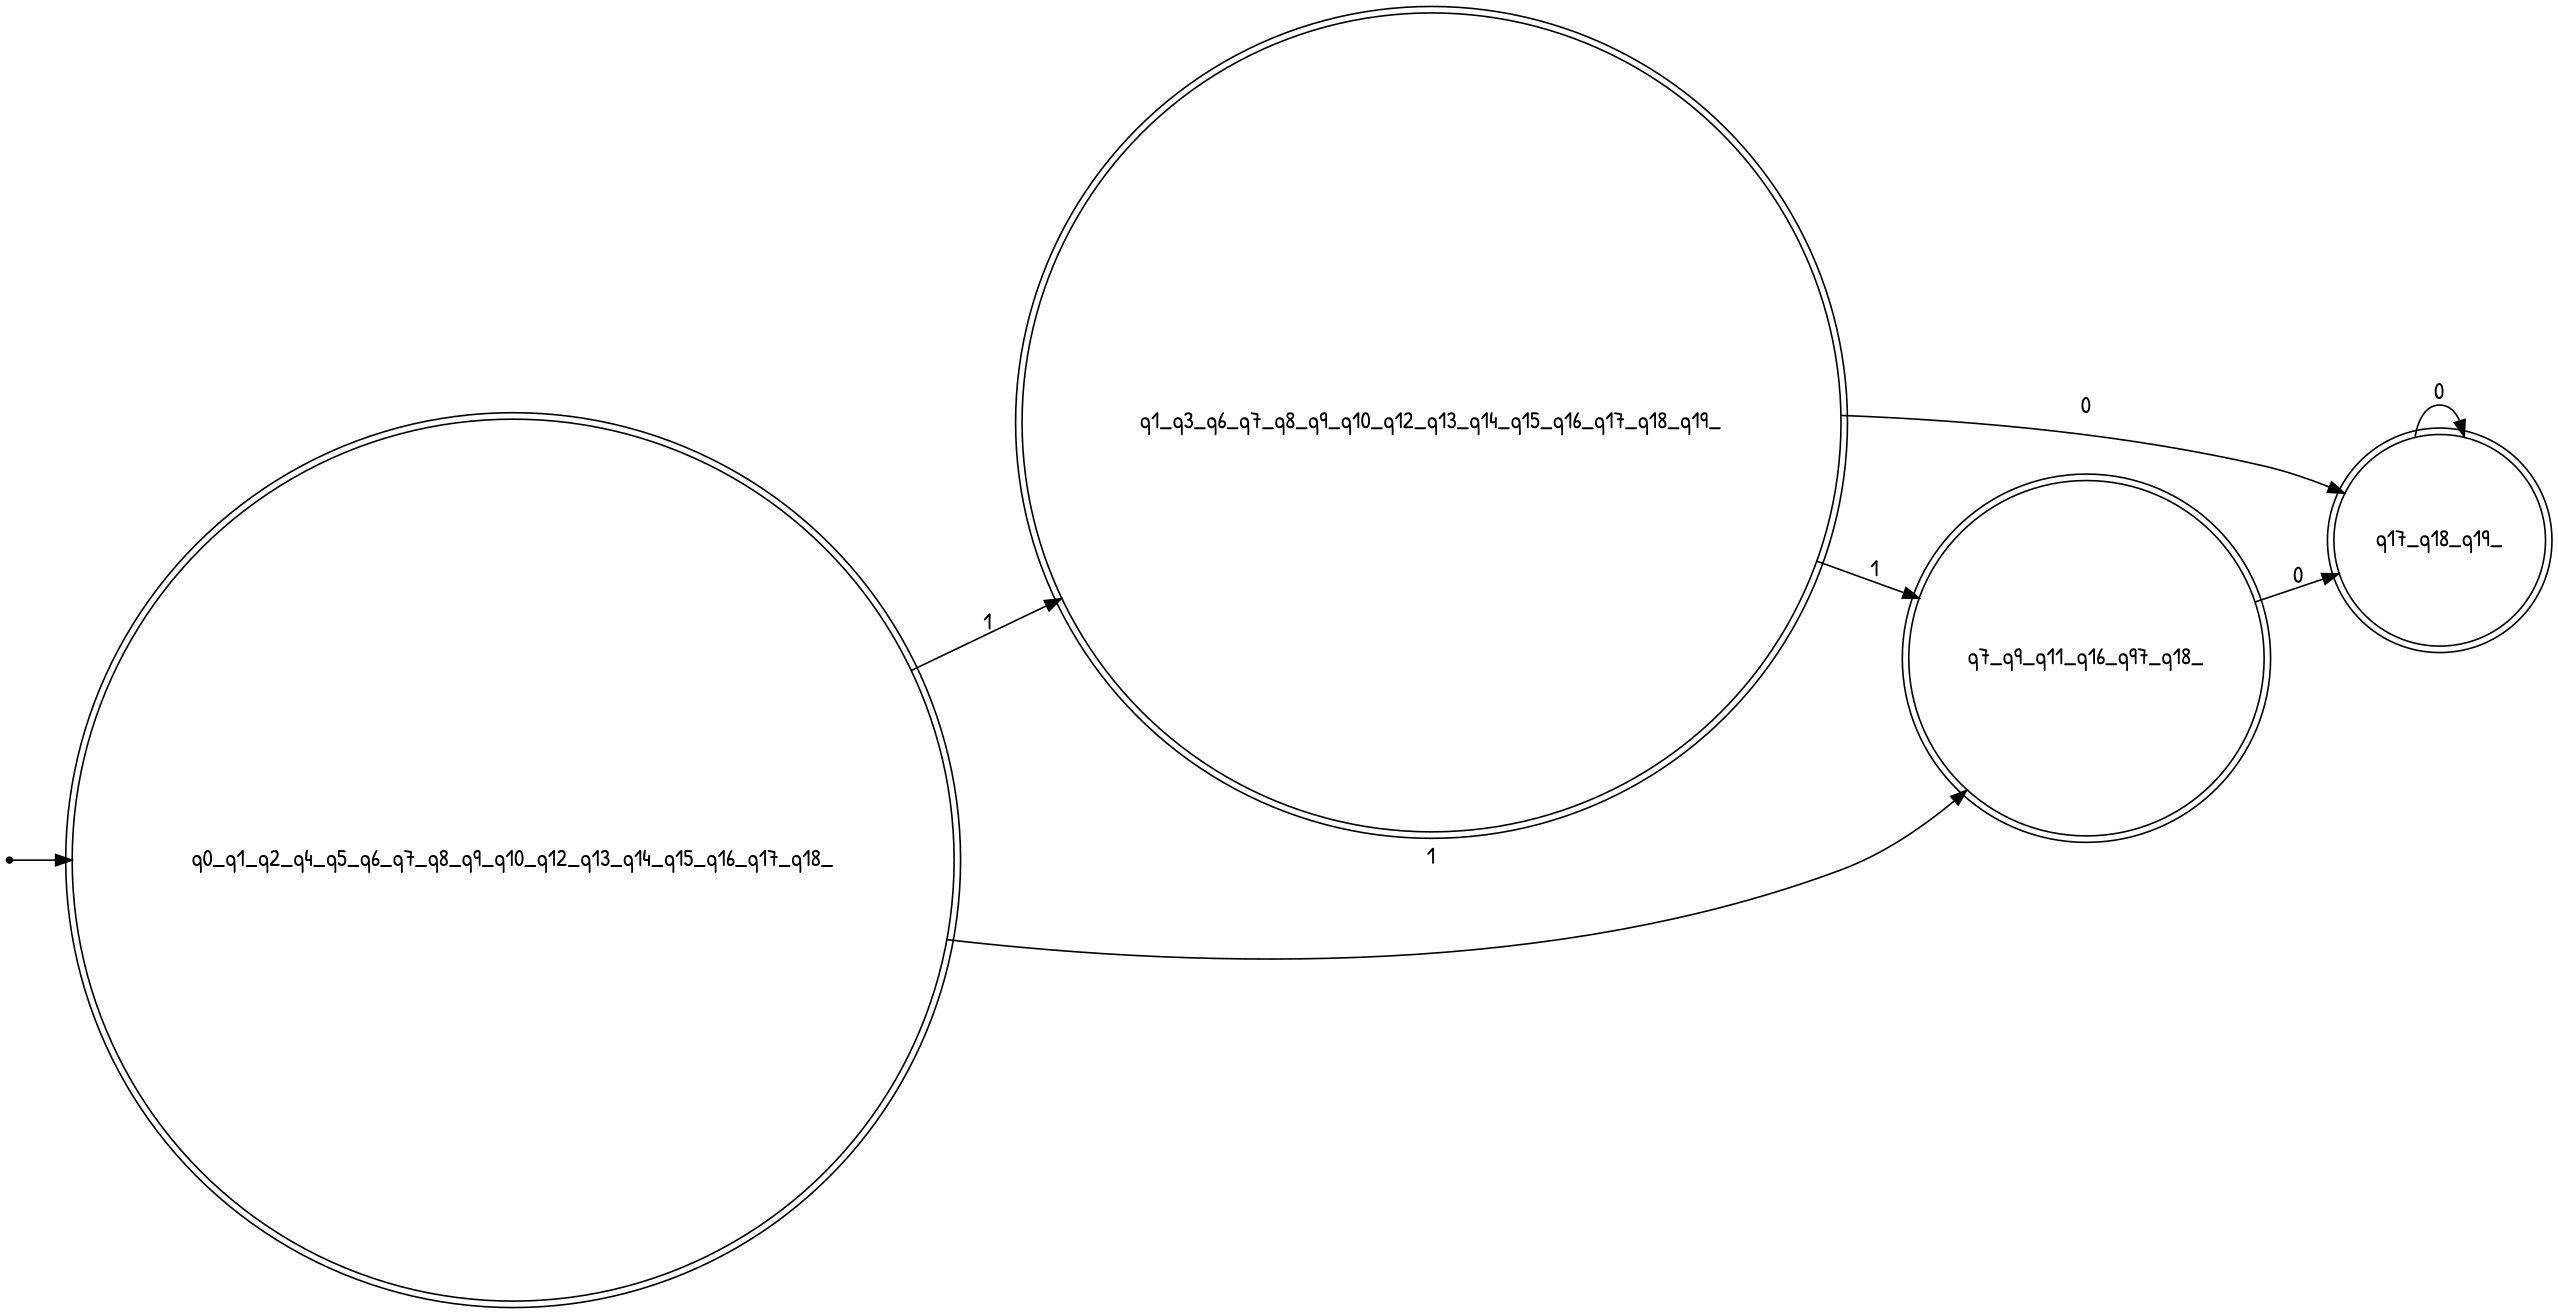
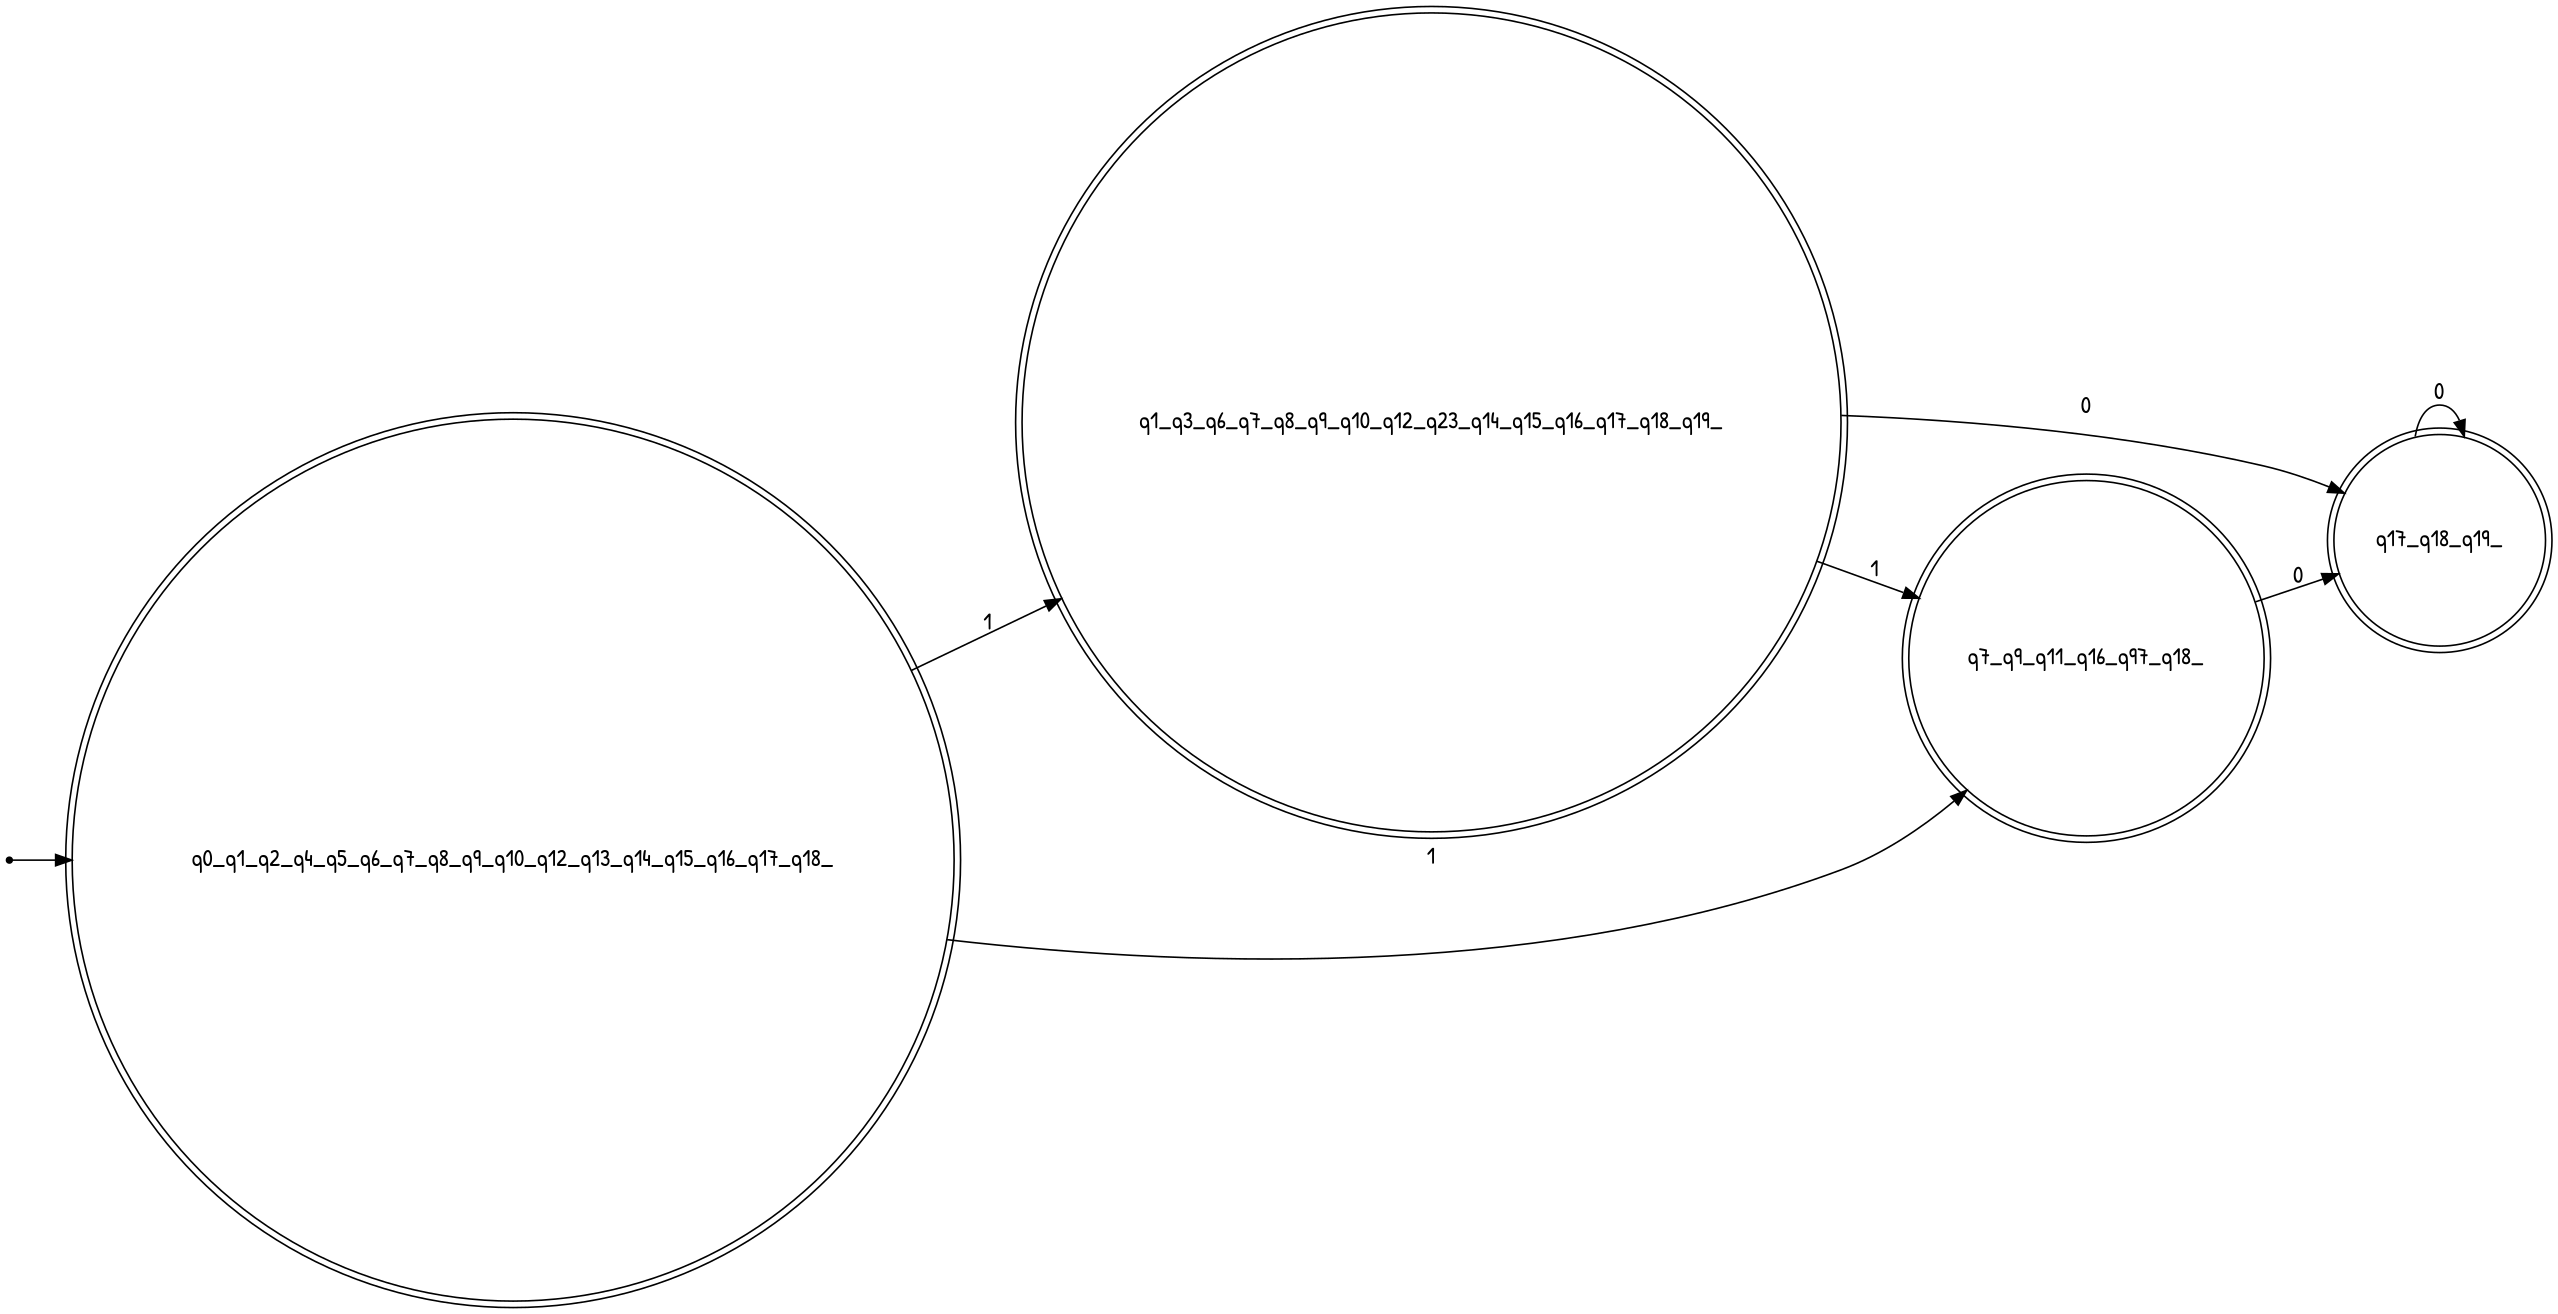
node "q1_q3_q6_q7_q8_q9_q10_q12_q13_q14_q15_q16_q17_q18_q19_": label "q1_q3_q6_q7_q8_q9_q10_q12_q13_q14_q15_q16_q17_q18_q19_" -> "q1_q3_q6_q7_q8_q9_q10_q12_q23_q14_q15_q16_q17_q18_q19_"
